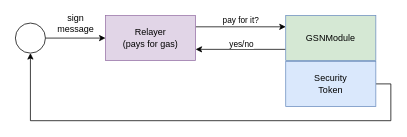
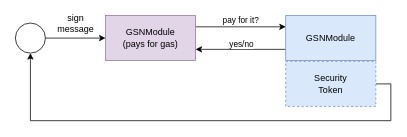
node "Relayer (pays for gas)": label "Relayer (pays for gas)" -> "GSNModule (pays for gas)"
node "GSNModule": fillcolor #d5e8d4 -> #dae8fc
node "Security Token": style solid -> dashed
